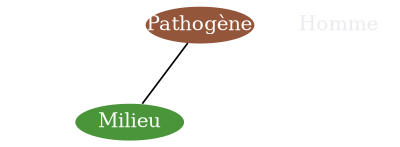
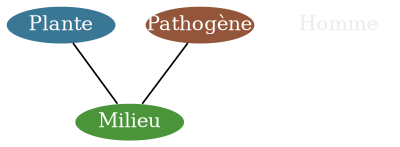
node "Plante": added
